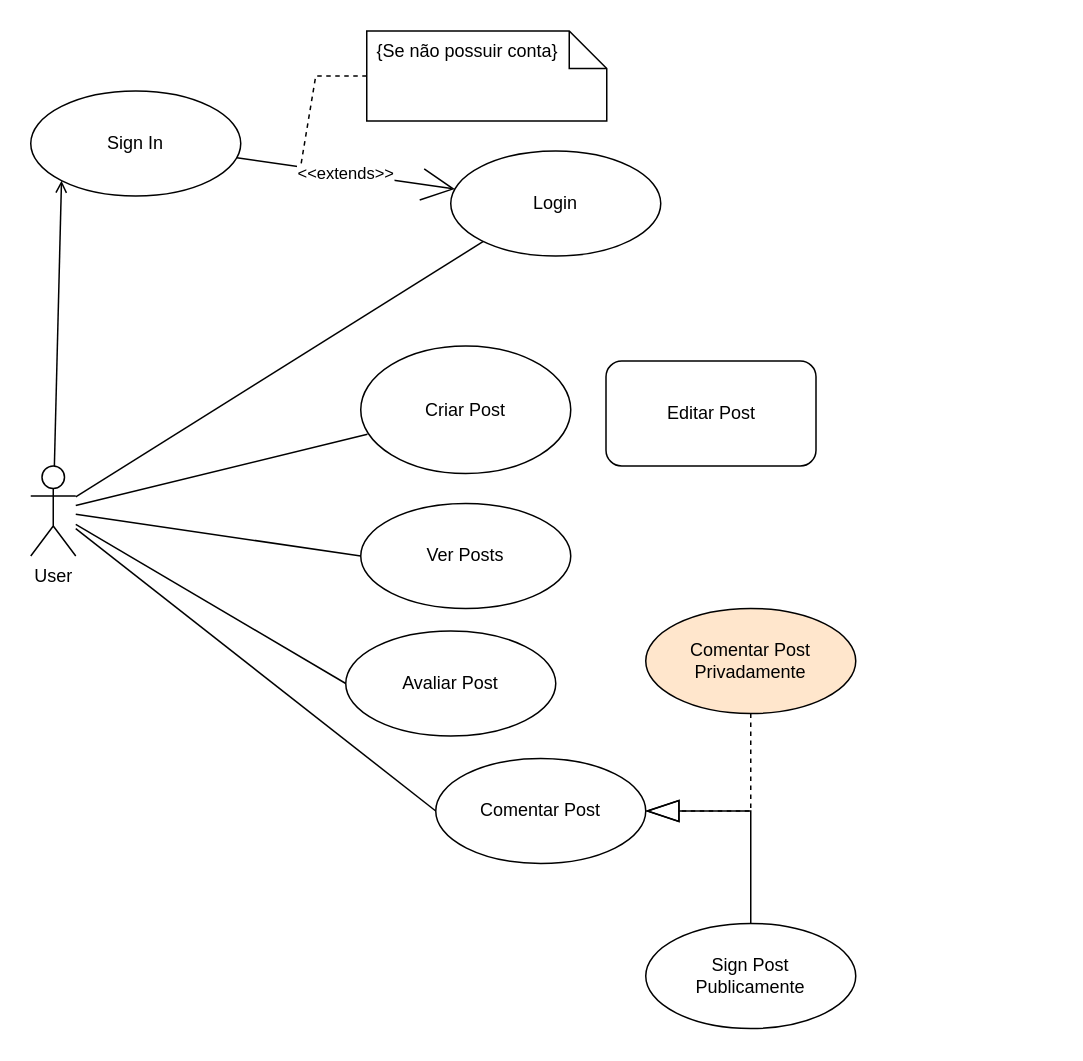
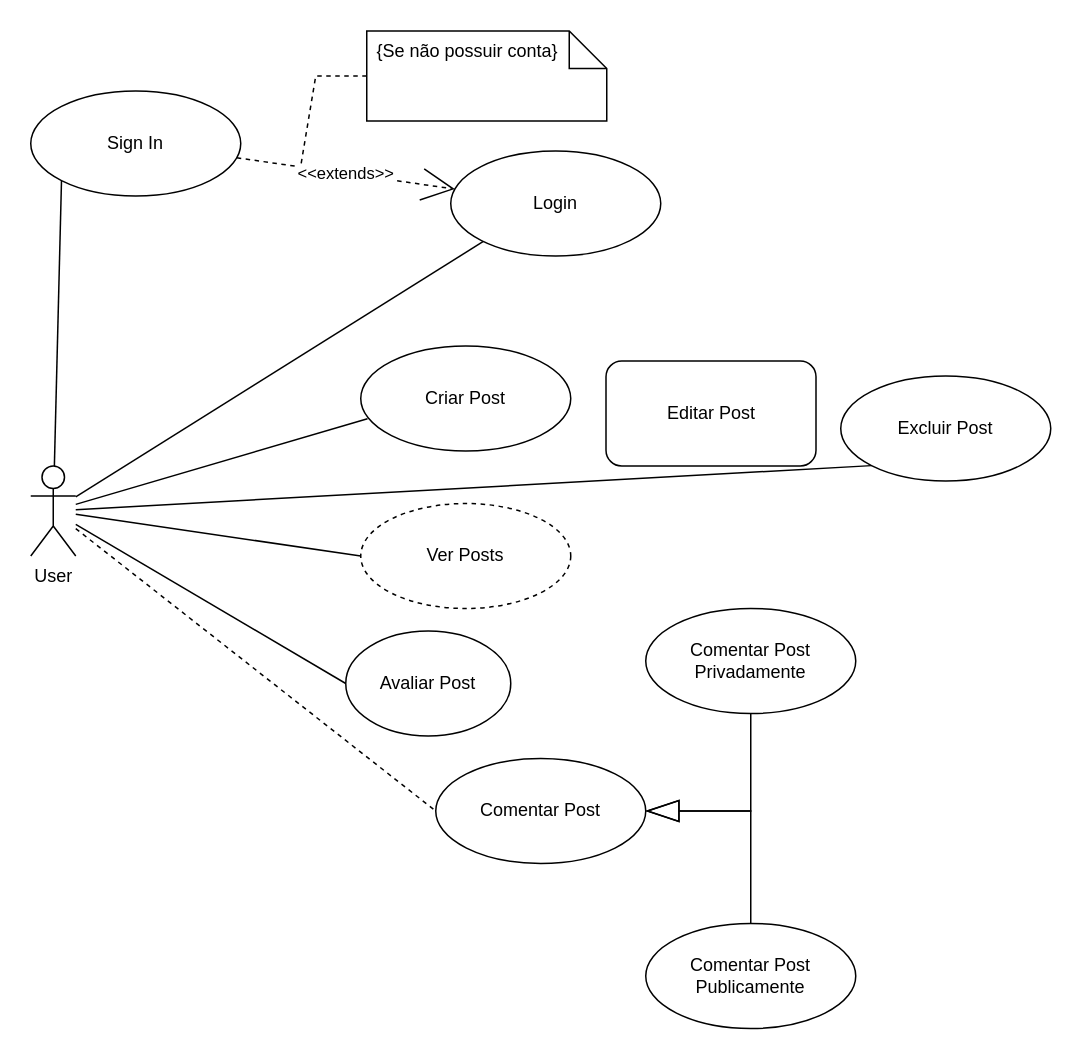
edge "Sign In" -> "Login": style solid -> dashed
edge "User" -> "Sign In": arrowhead open -> none
node "Criar Post": size 210x128 -> 210x105
node "Excluir Post": added
edge "Excluir Post" -- "User": added
node "Ver Posts": style solid -> dashed
node "Comentar Post Privadamente": fillcolor #ffe6cc -> #ffffff
edge "User" -- "Comentar Post": style solid -> dashed
node "Avaliar Post": size 210x105 -> 165x105
edge "Comentar Post Privadamente" -> "Comentar Post": style dashed -> solid
node "Sign Post Publicamente": label "Sign Post Publicamente" -> "Comentar Post Publicamente"
